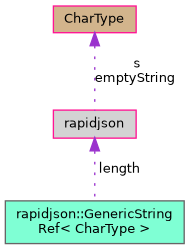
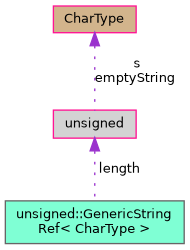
node "rapidjson": label "rapidjson" -> "unsigned"
node "rapidjson::GenericString Ref< CharType >": label "rapidjson::GenericString Ref< CharType >" -> "unsigned::GenericString Ref< CharType >"
